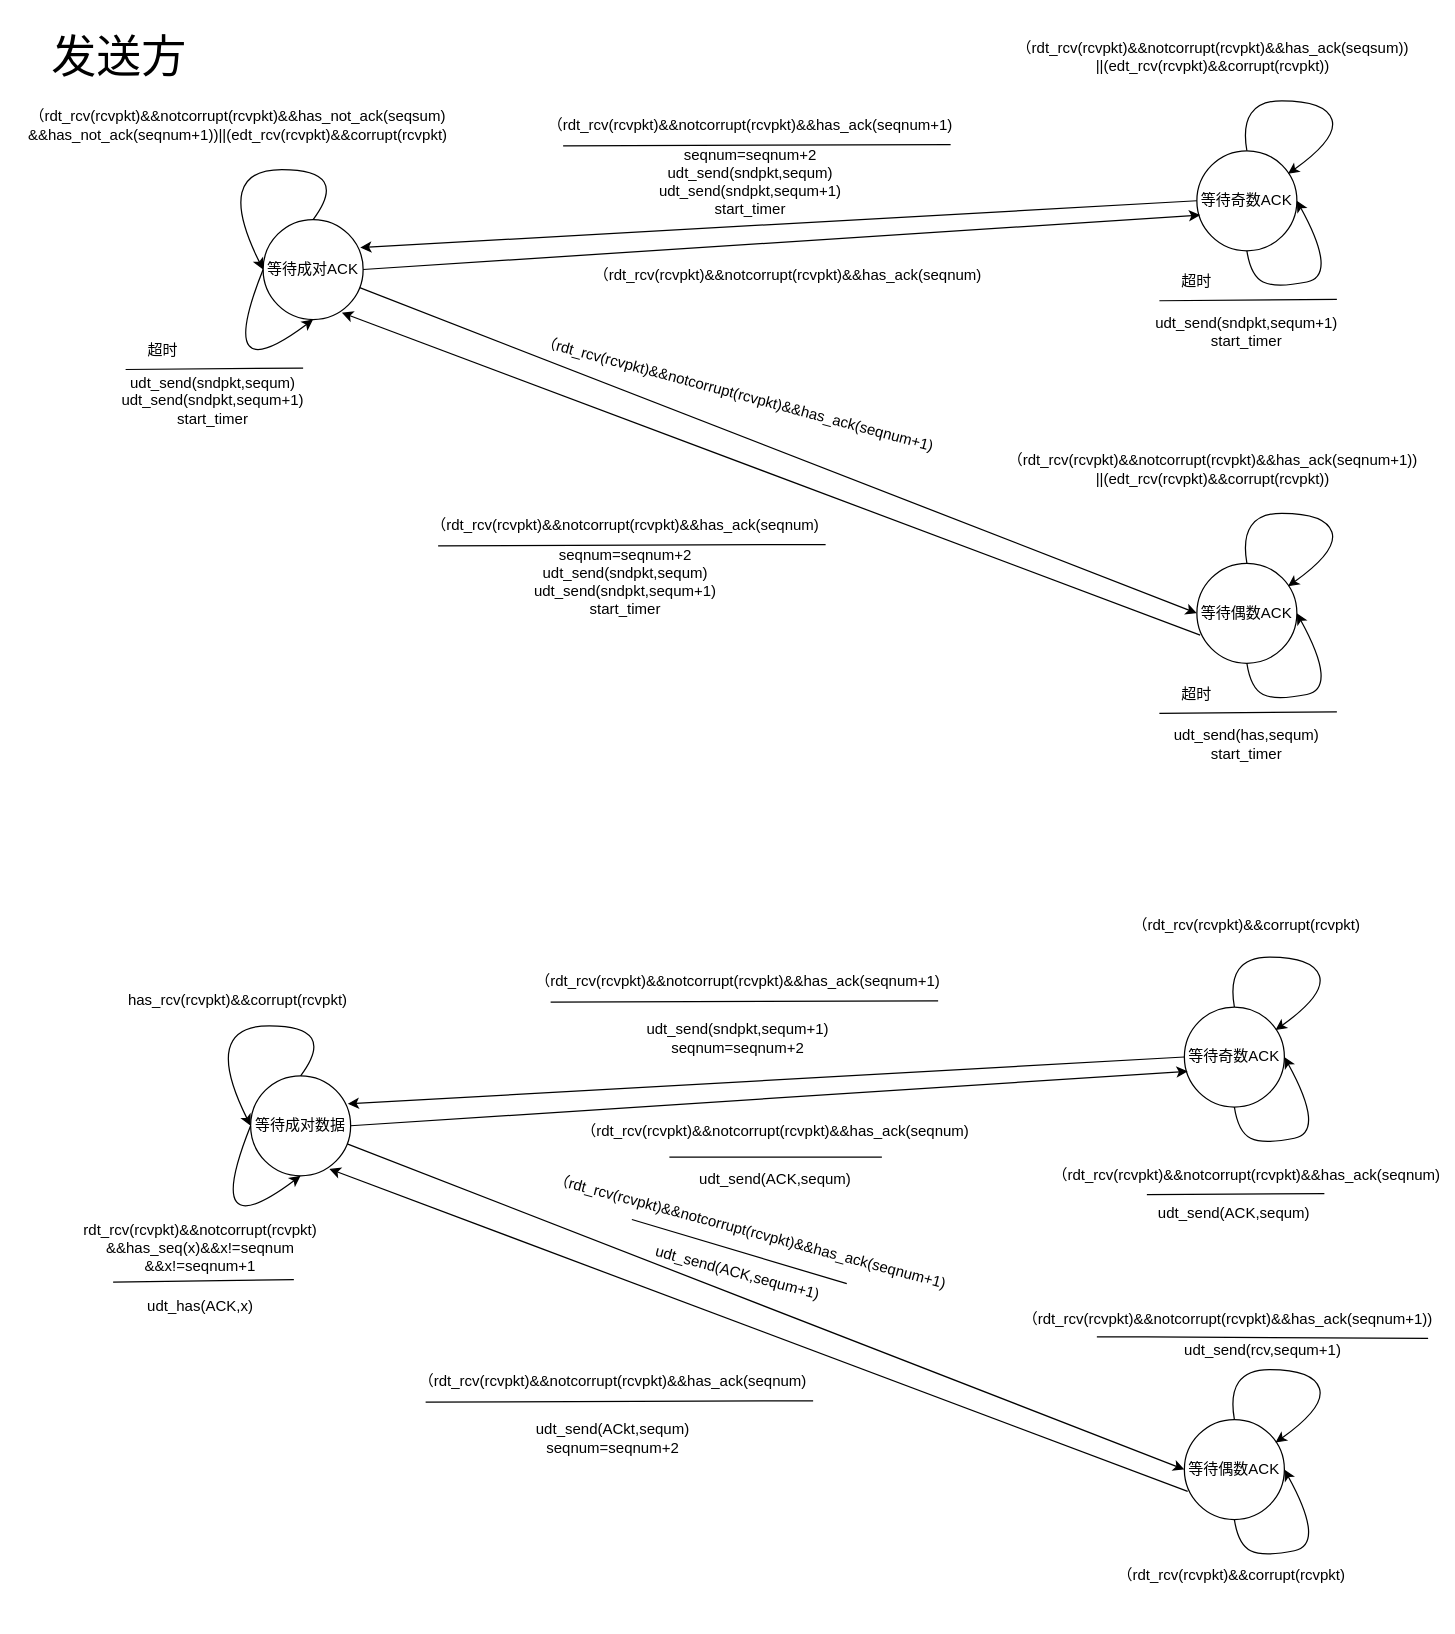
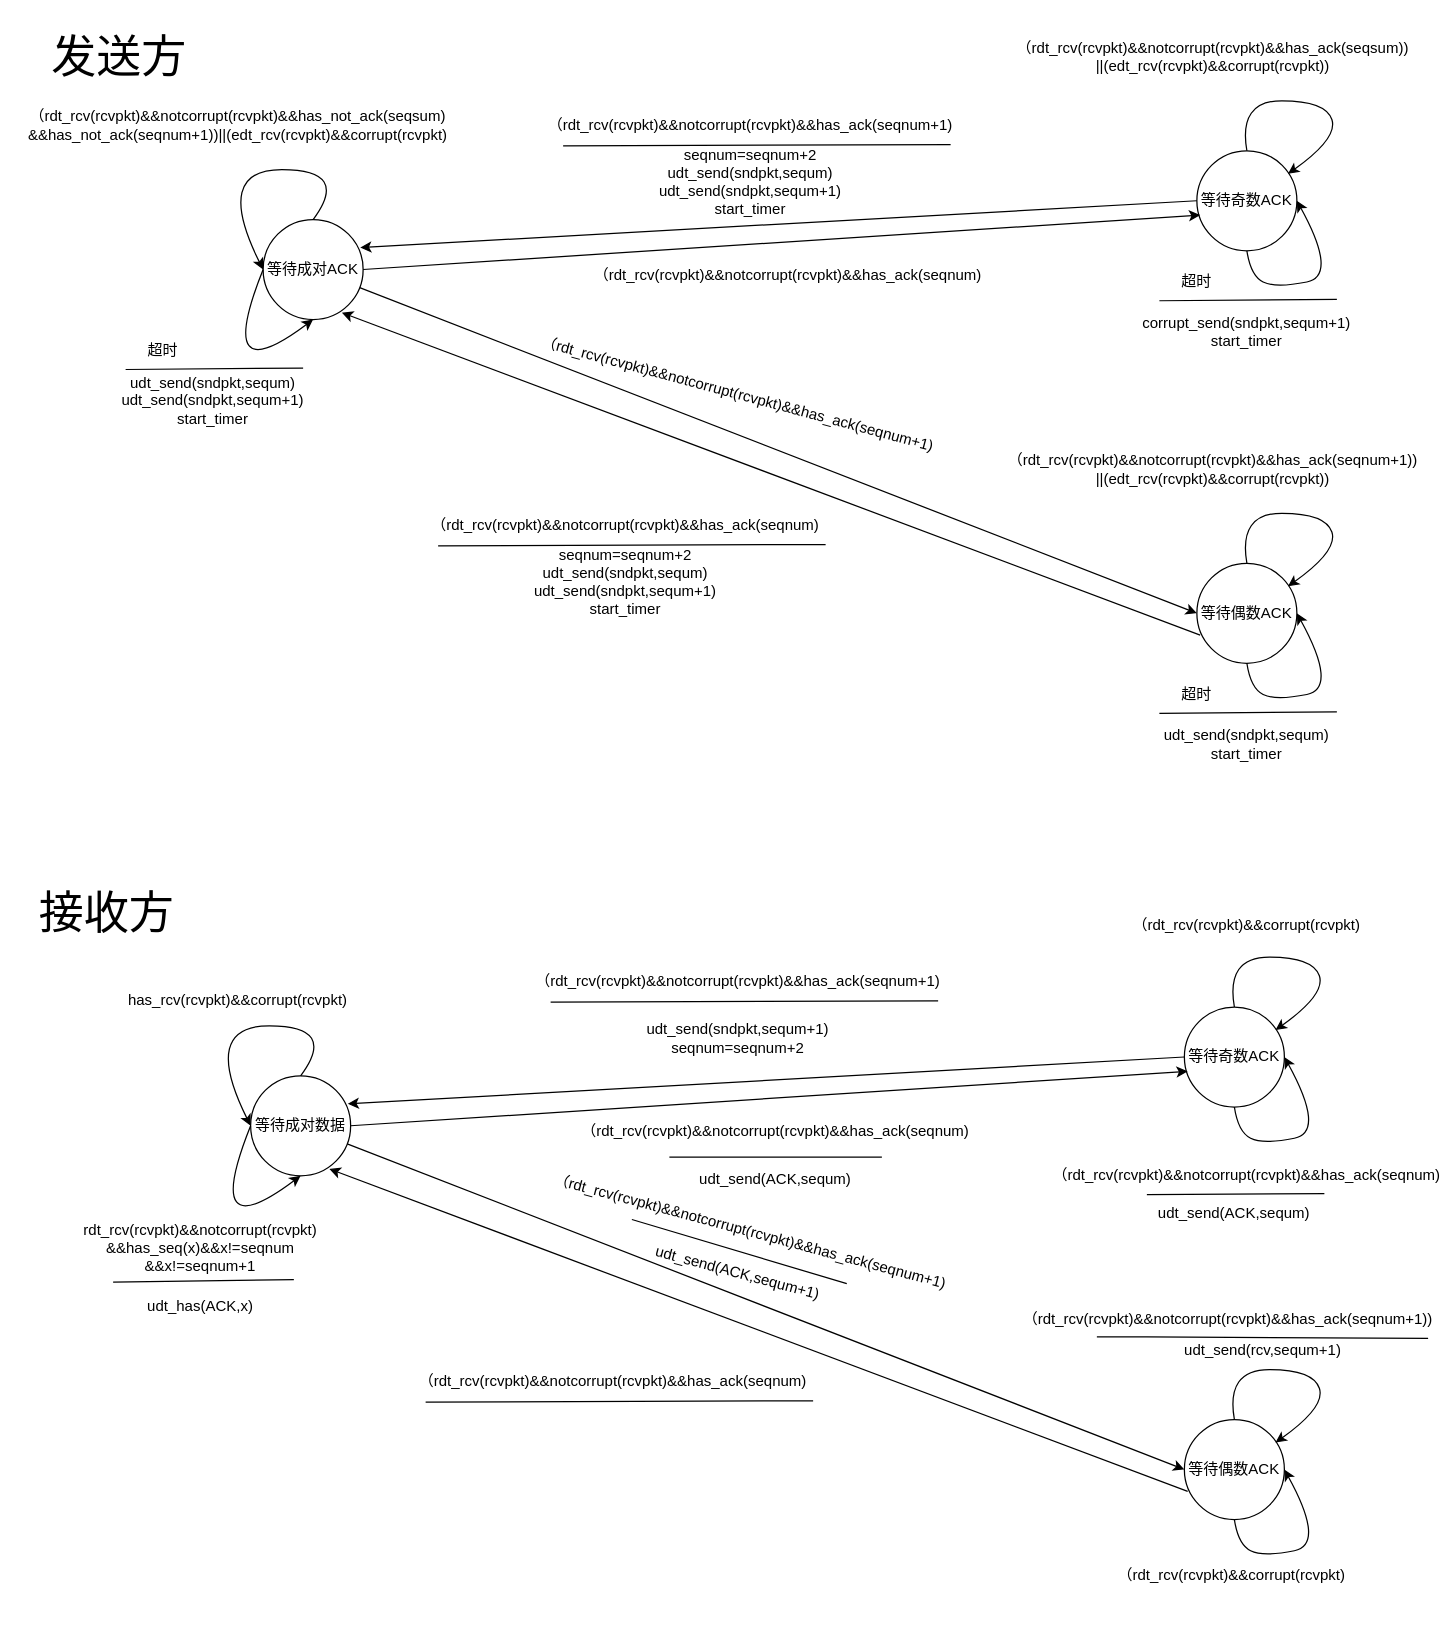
node "udt_send(sndpkt,sequm+1) start_timer": label "udt_send(sndpkt,sequm+1) start_timer" -> "corrupt_send(sndpkt,sequm+1) start_timer"
node "udt_send(has,sequm) start_timer": label "udt_send(has,sequm) start_timer" -> "udt_send(sndpkt,sequm) start_timer"
node "接收方": added
node "udt_send(ACkt,sequm) seqnum=seqnum+2": removed
